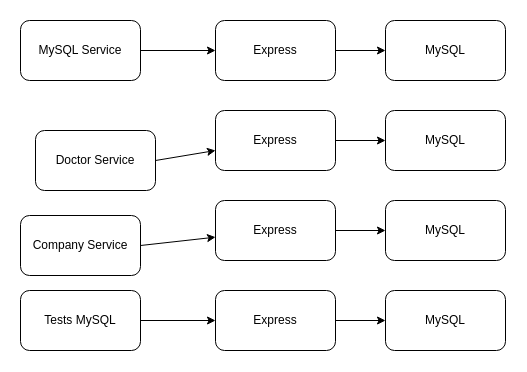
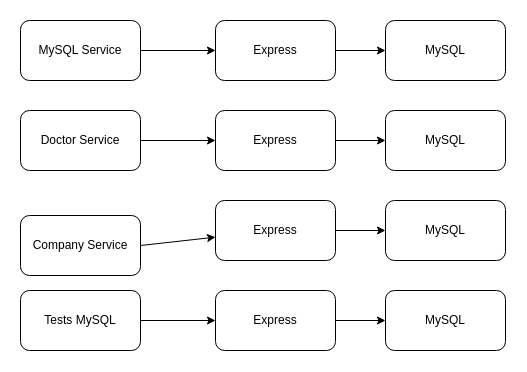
node "Doctor Service": moved (96, 161) -> (81, 141)
